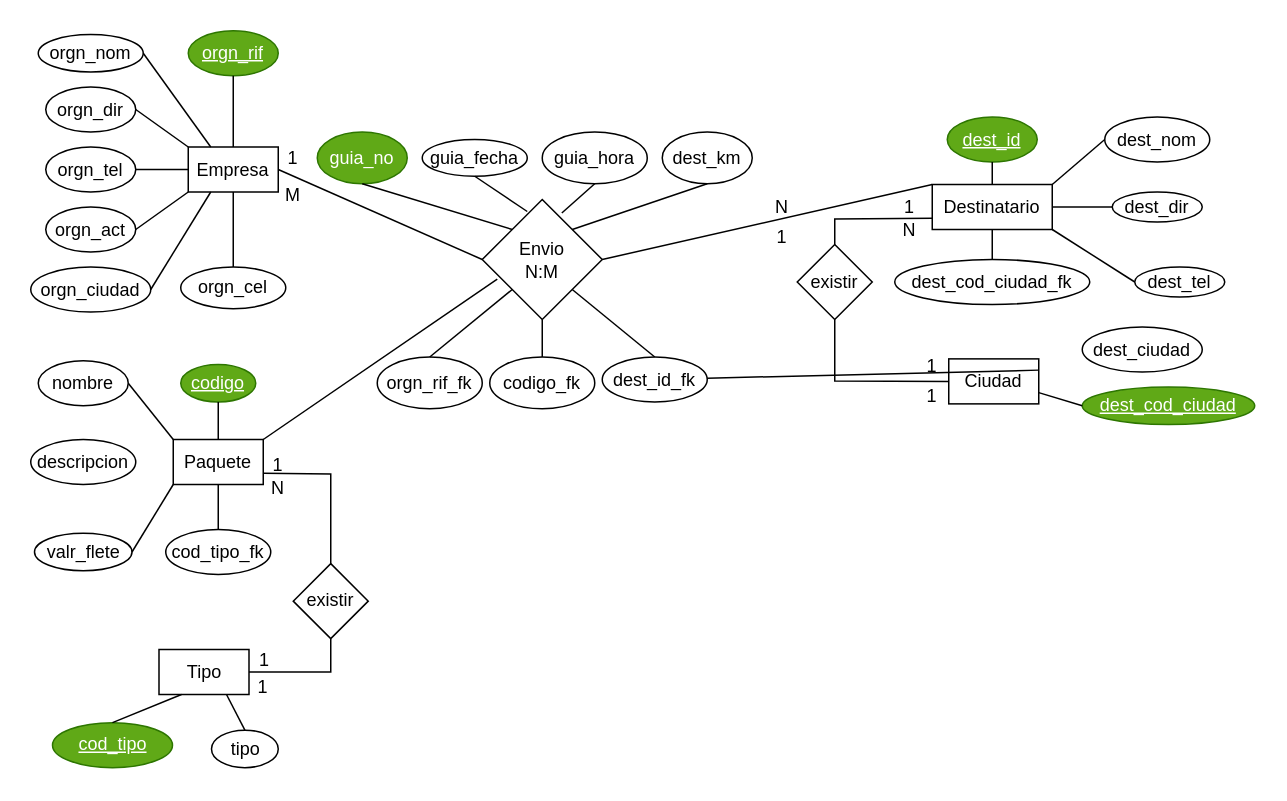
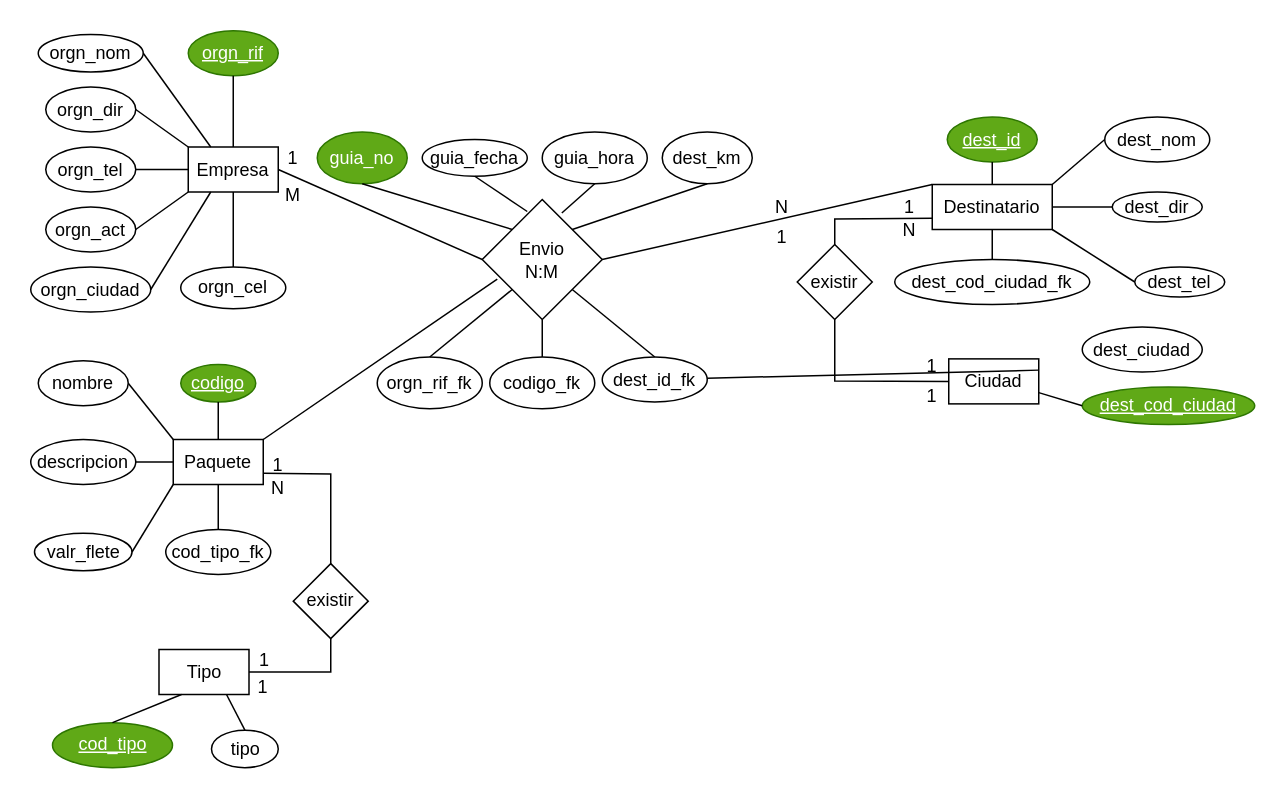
edge "descripcion" -- "Paquete": added
